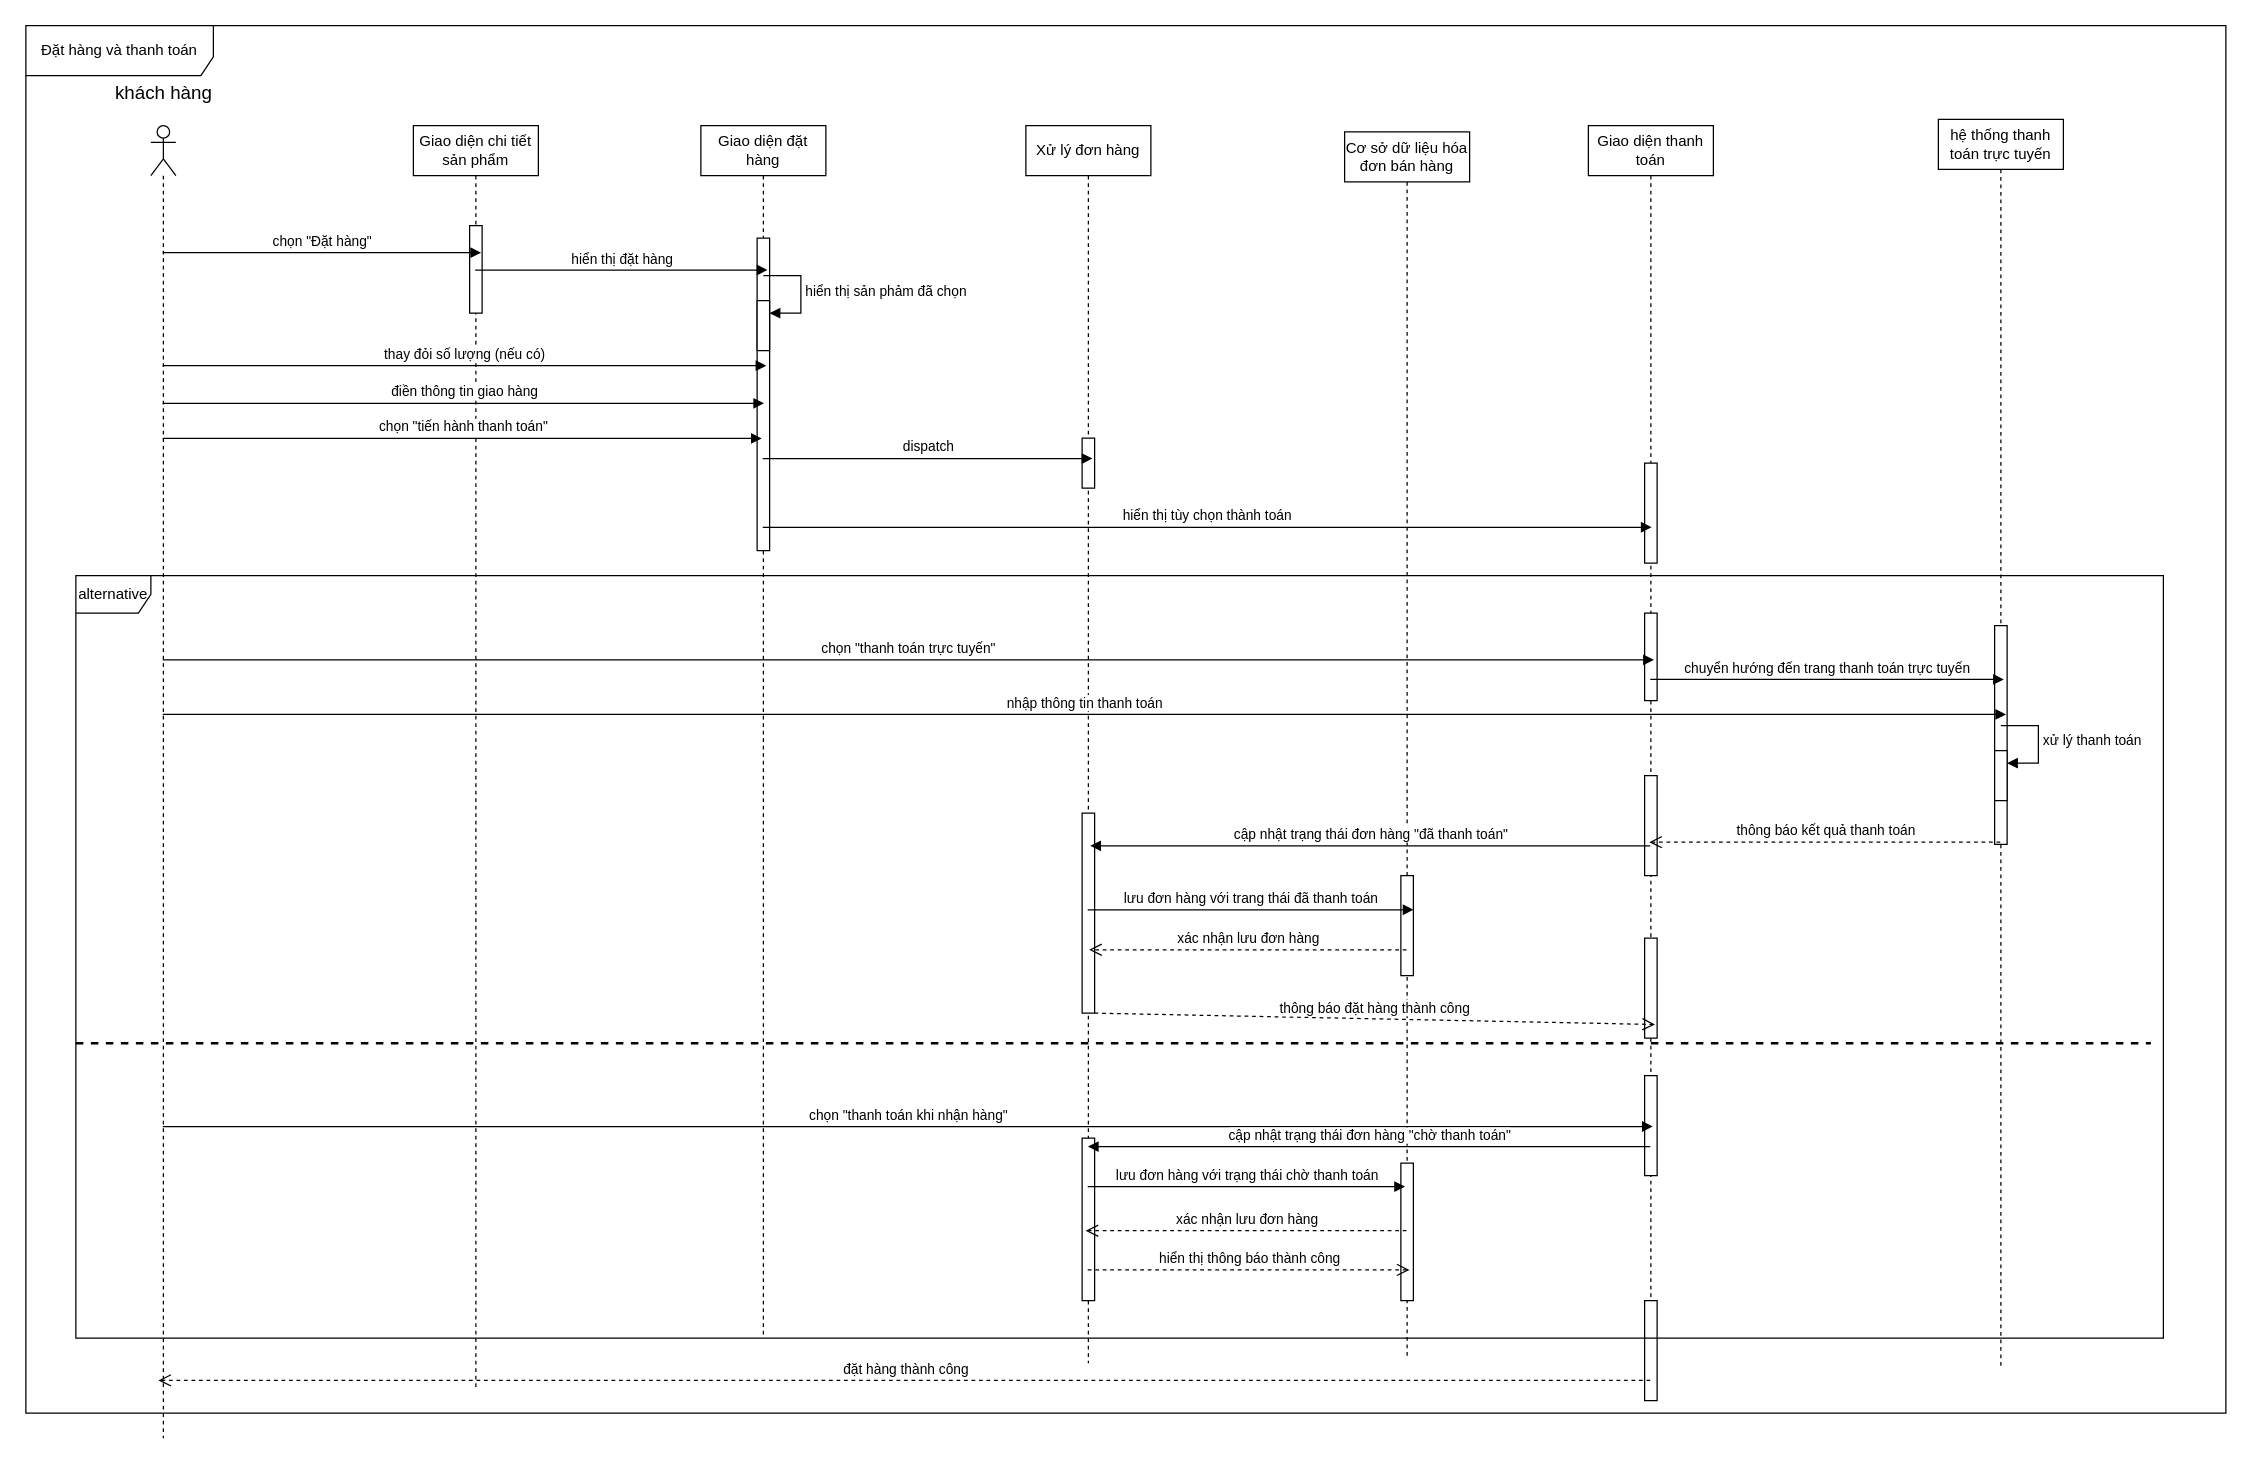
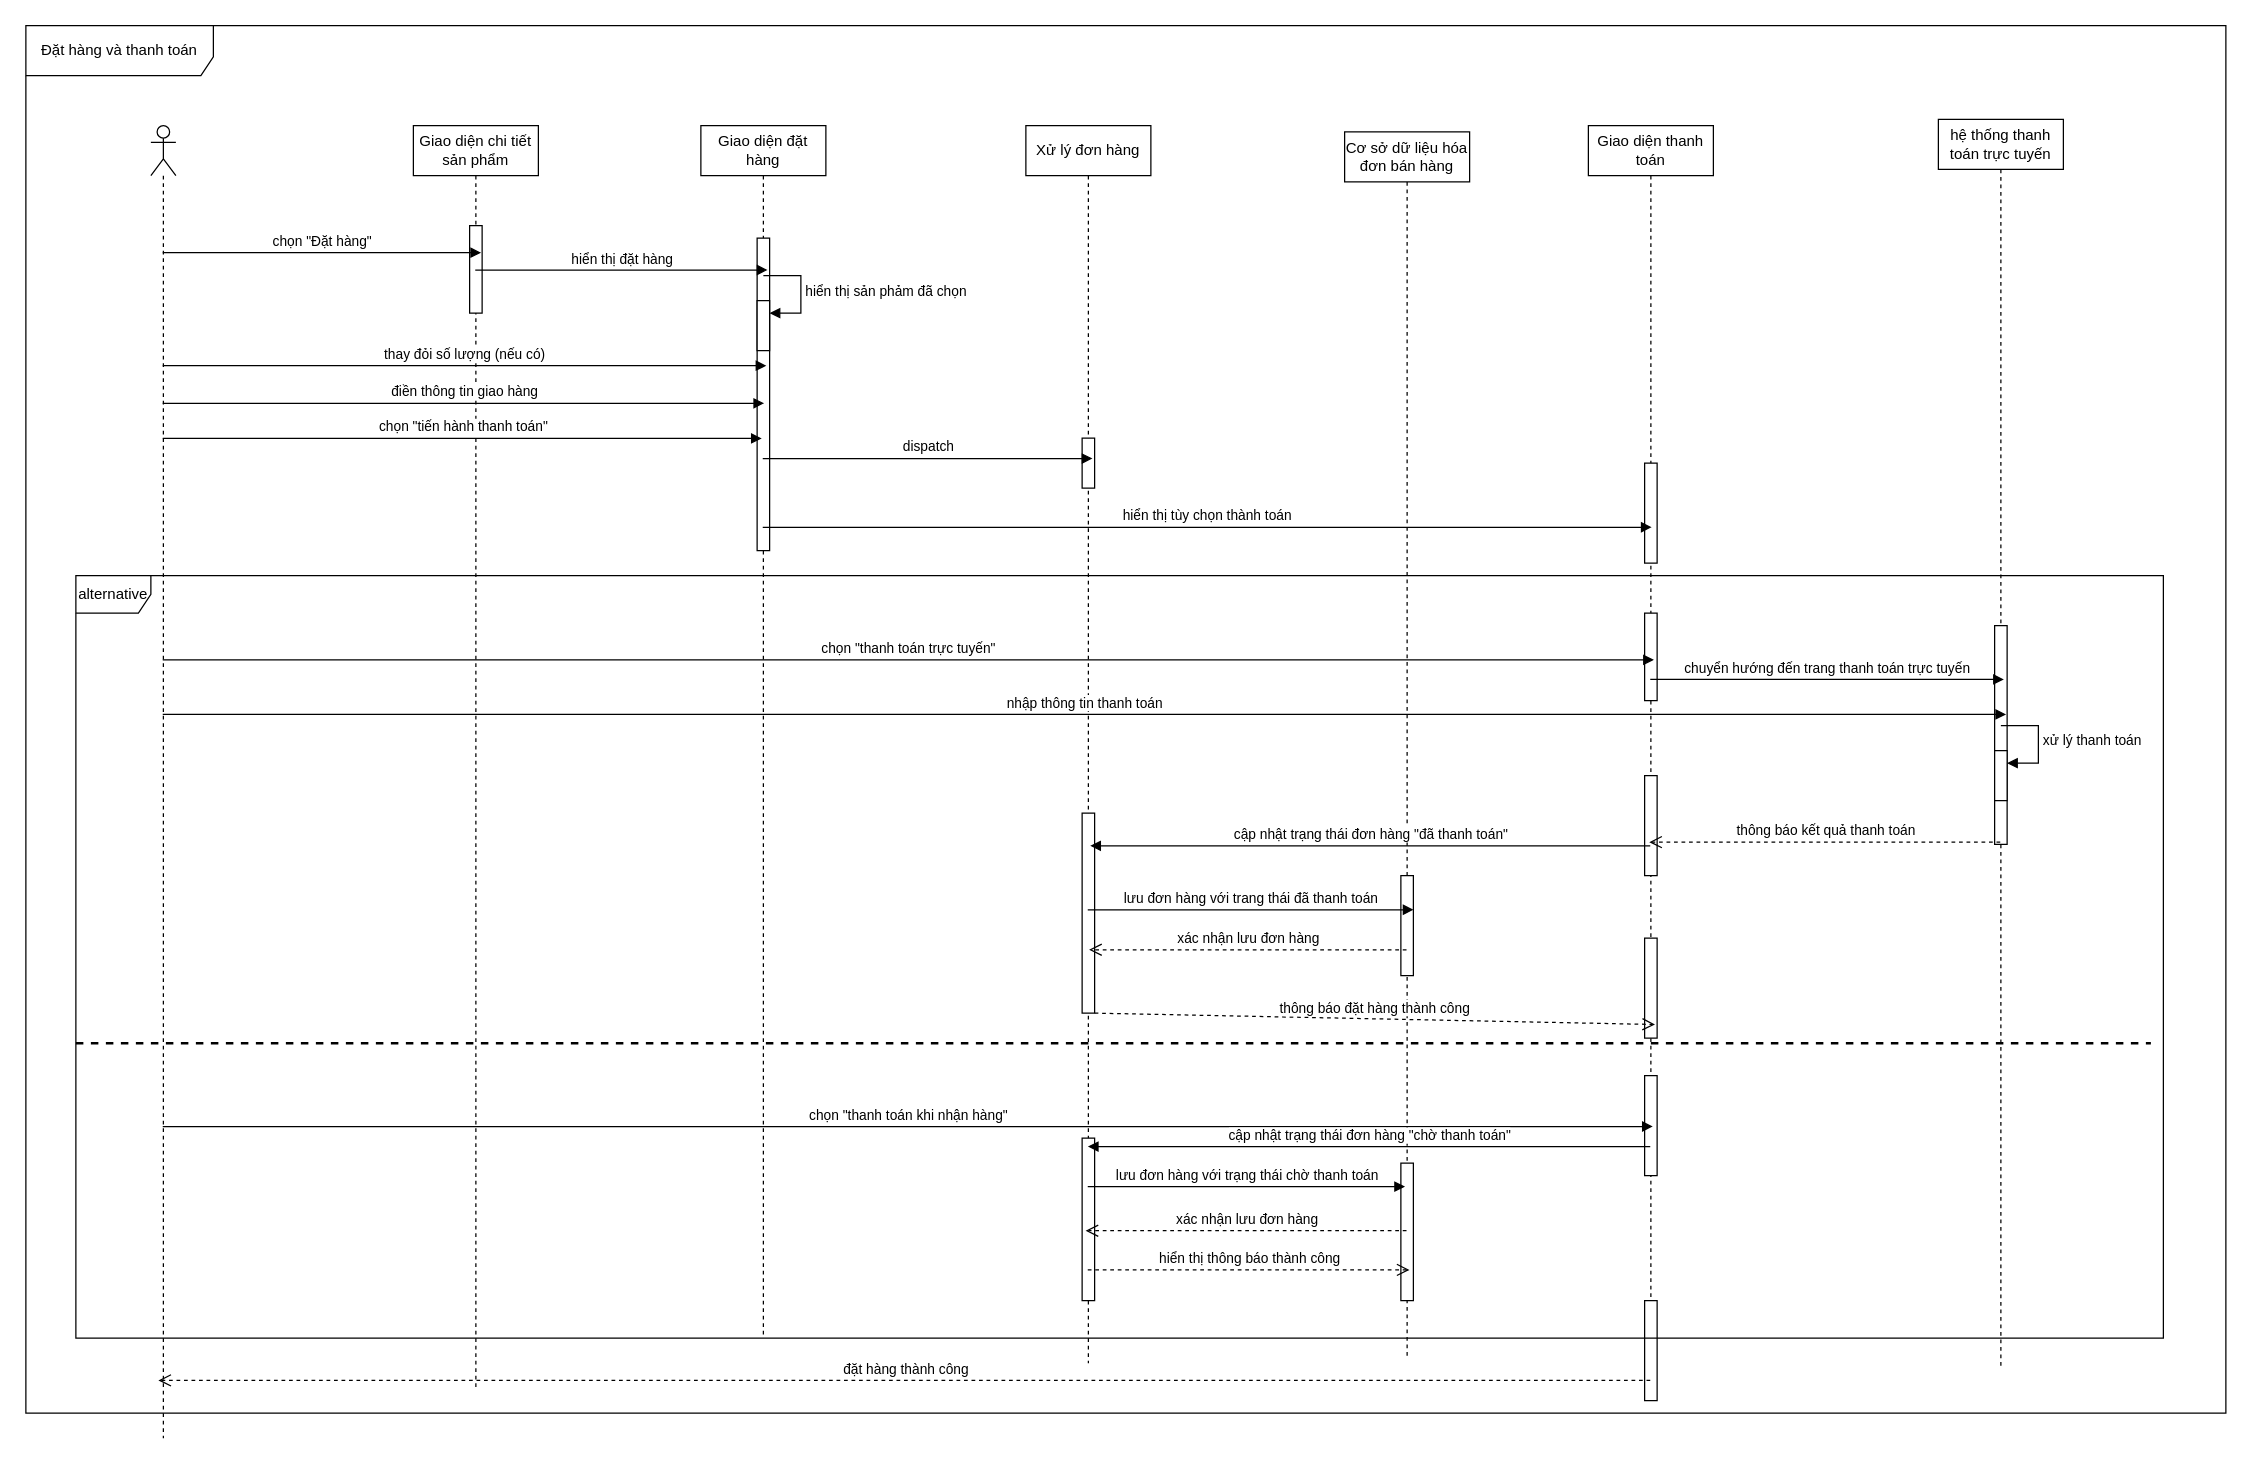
node "khách hàng": removed
